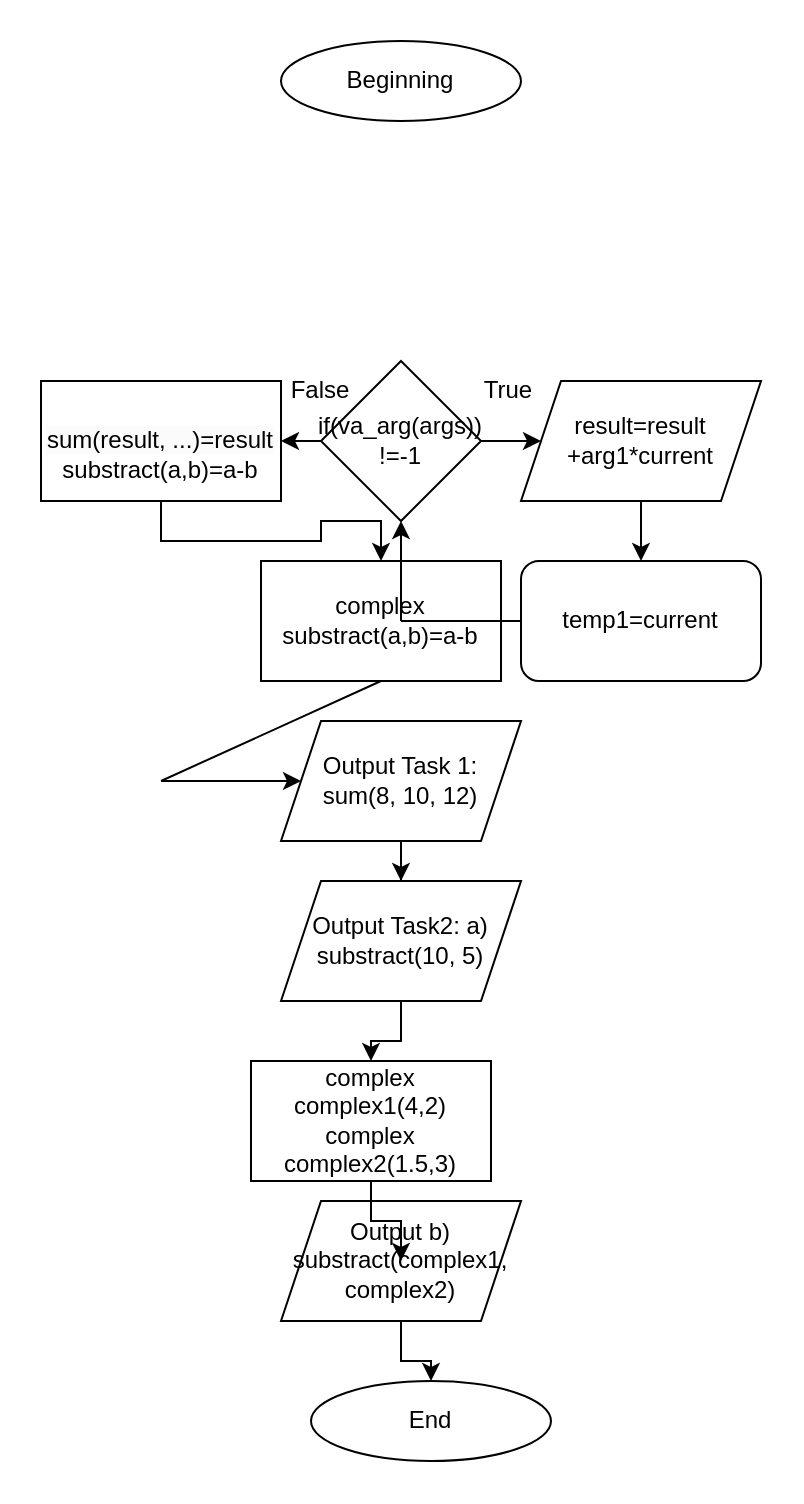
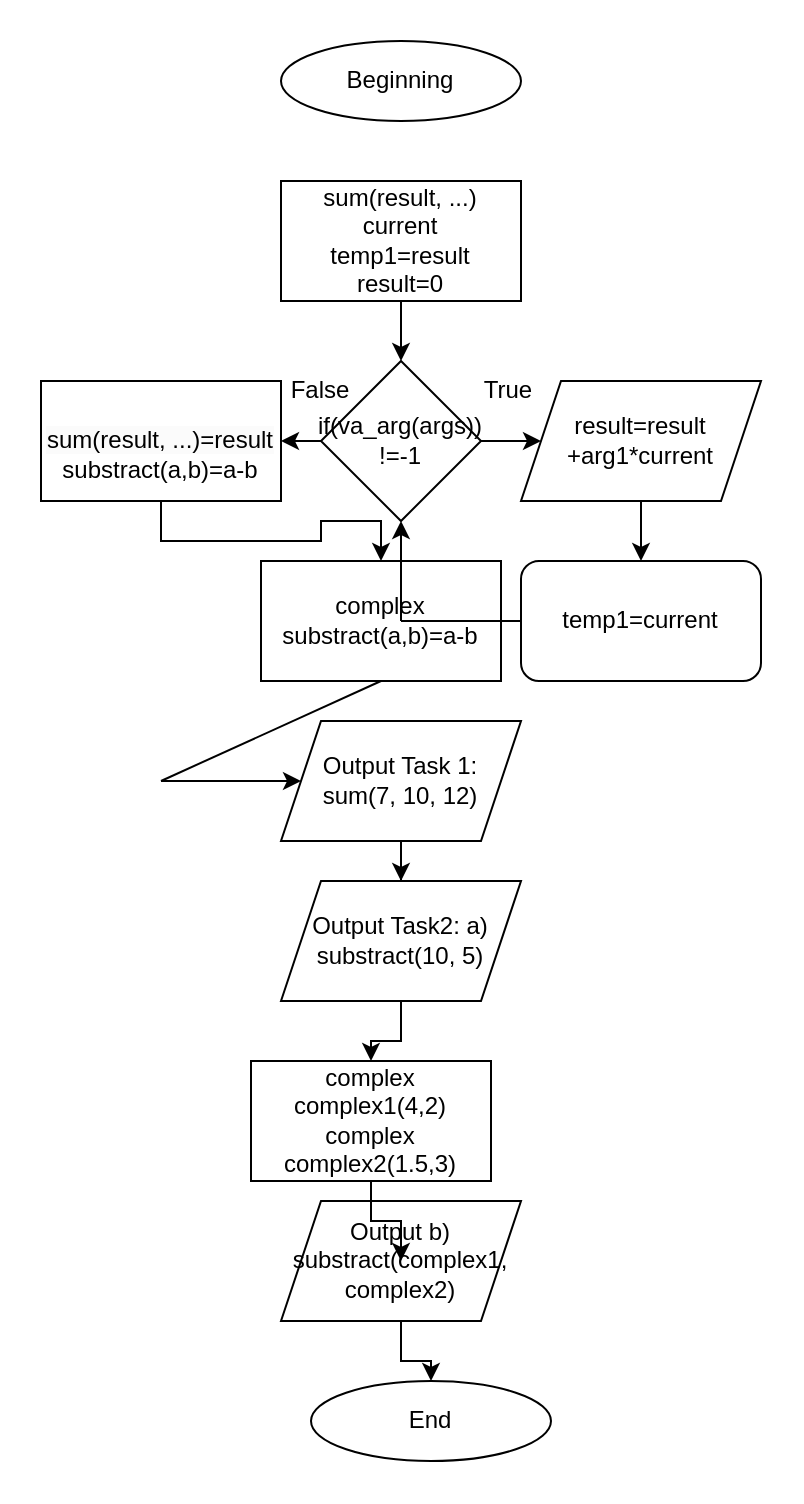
node "sum(result, ...) current temp1=result result=0": added
edge "sum(result, ...) current temp1=result result=0" -> "if(va_arg(args)) !=-1": added
node "Output Task 1: sum(8, 10, 12)": label "Output Task 1: sum(8, 10, 12)" -> "Output Task 1: sum(7, 10, 12)"
